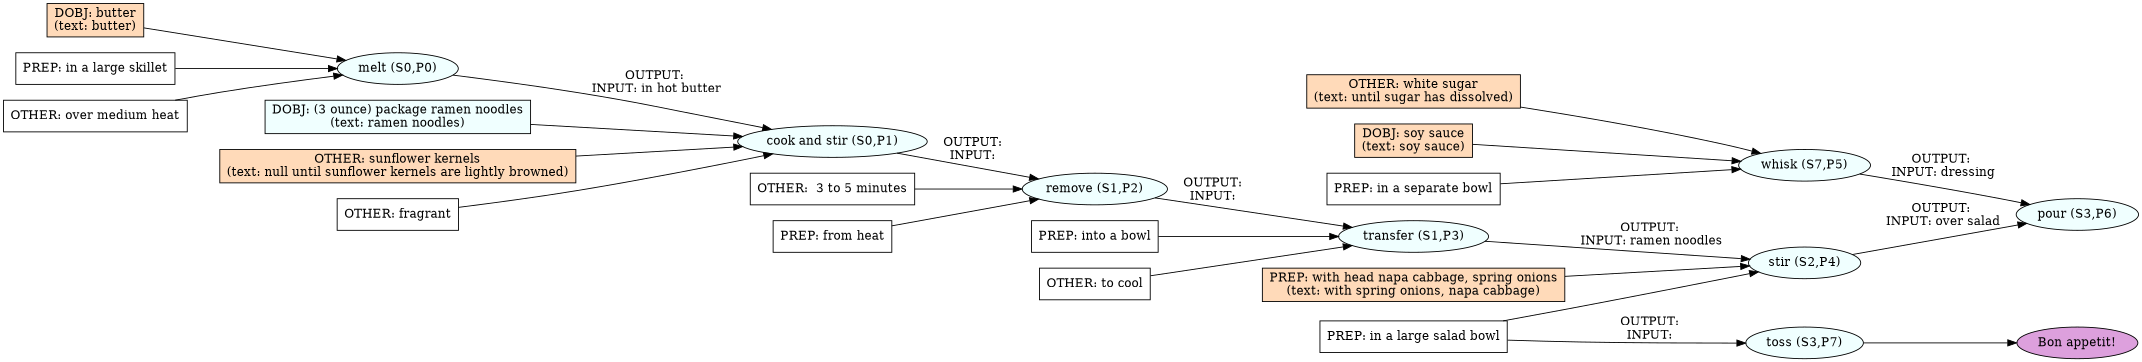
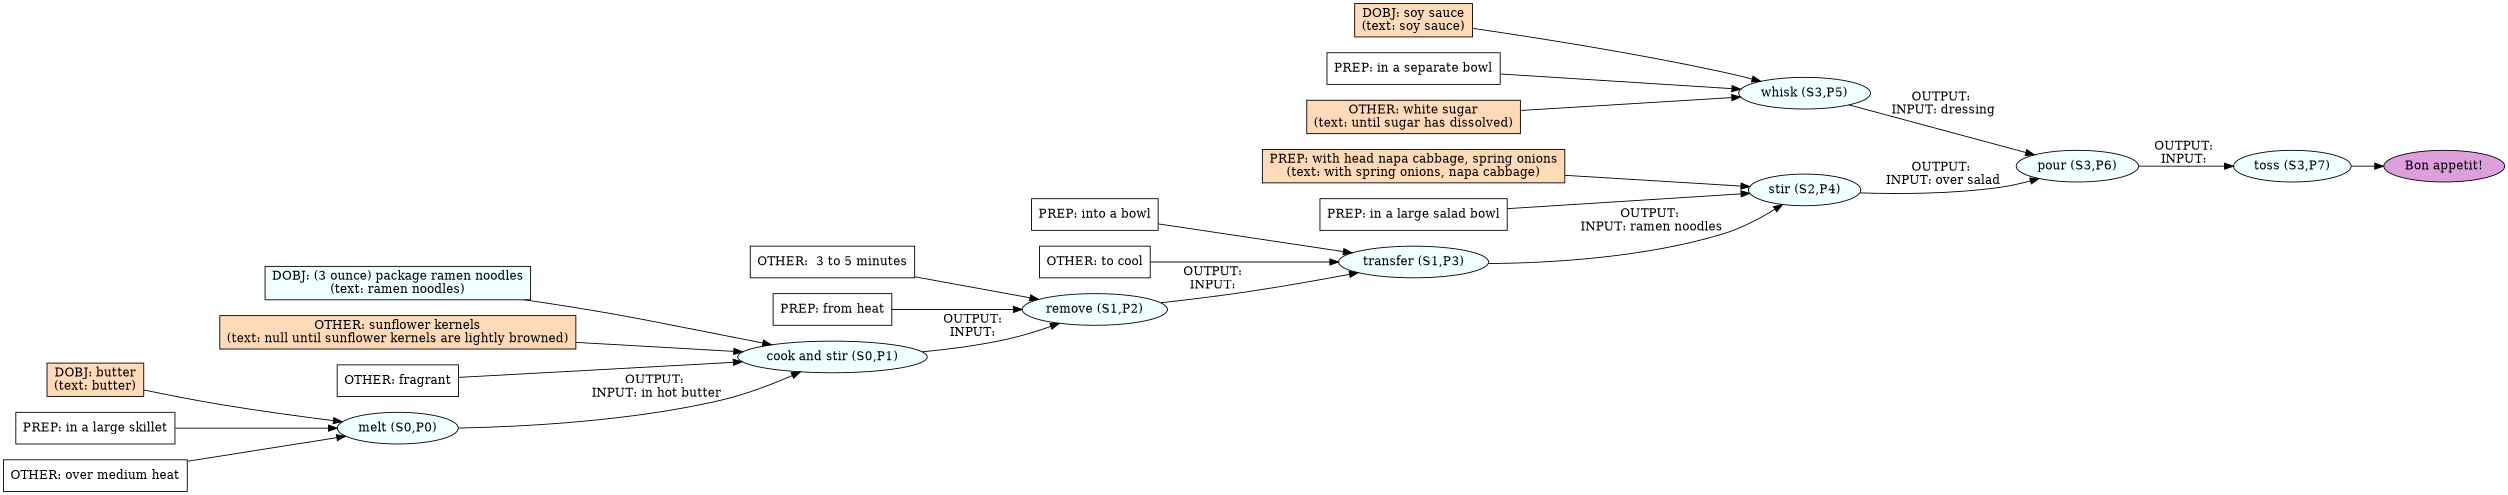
node "whisk (S7,P5)": label "whisk (S7,P5)" -> "whisk (S3,P5)"
edge "PREP: in a large salad bowl" -> "toss (S3,P7)": now "pour (S3,P6)" -> "toss (S3,P7)"
